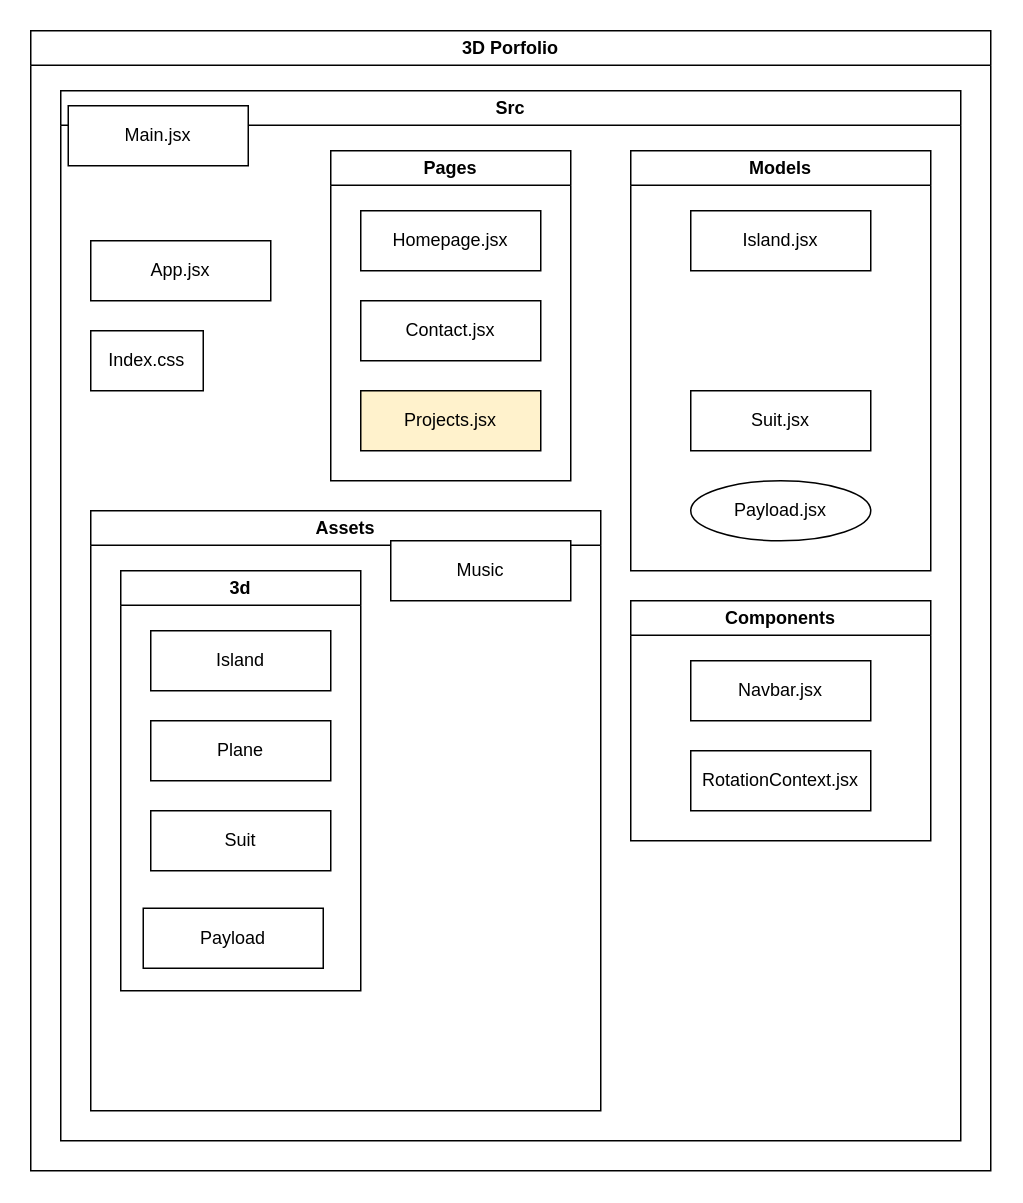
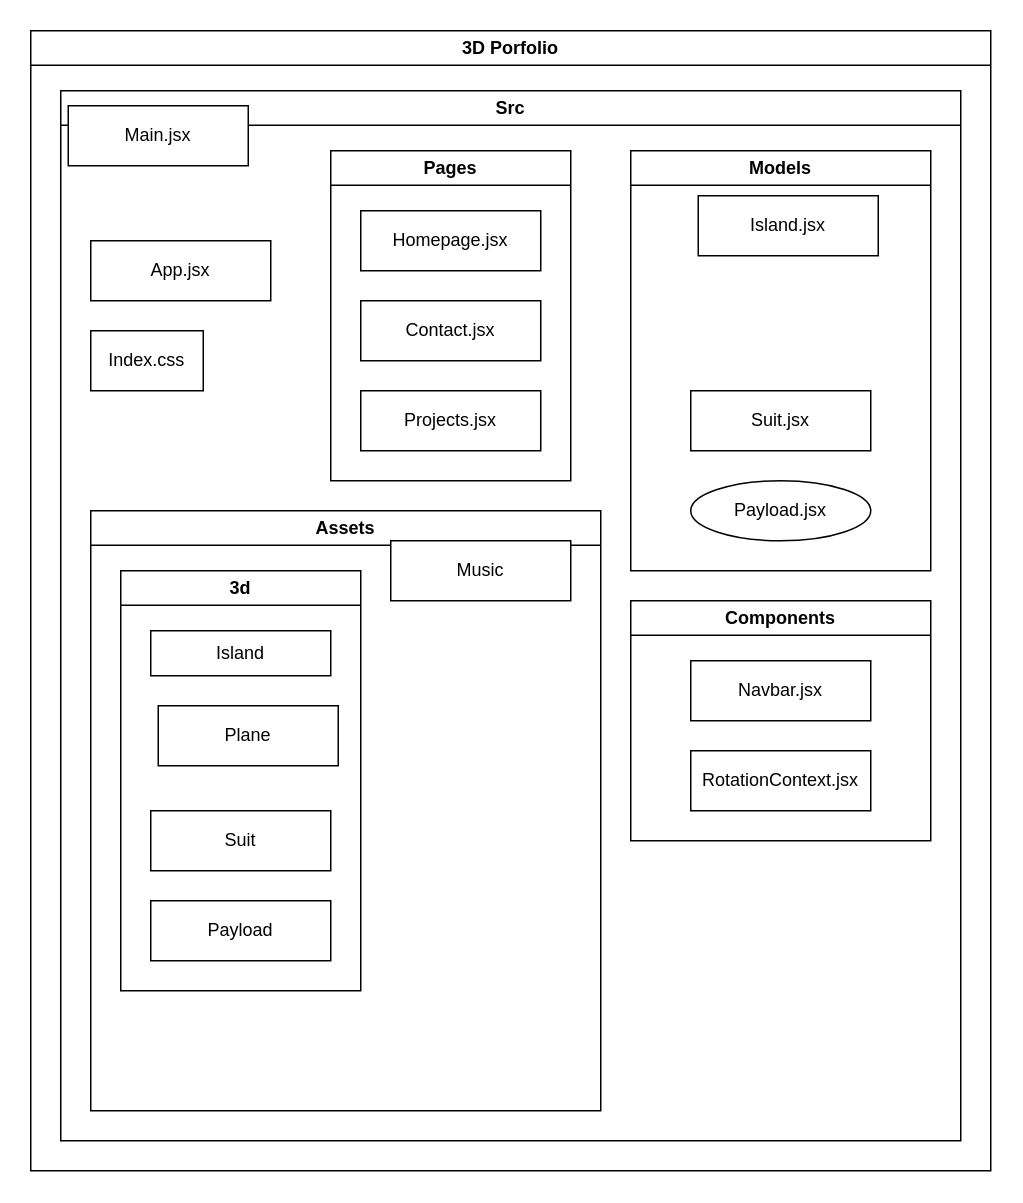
node "Island.jsx": moved (781, 241) -> (788, 226)
node "Projects.jsx": fillcolor #fff2cc -> #ffffff
node "Island": size 180x60 -> 180x45
node "Plane": moved (241, 751) -> (248, 736)
node "Payload": moved (233, 938) -> (241, 931)
